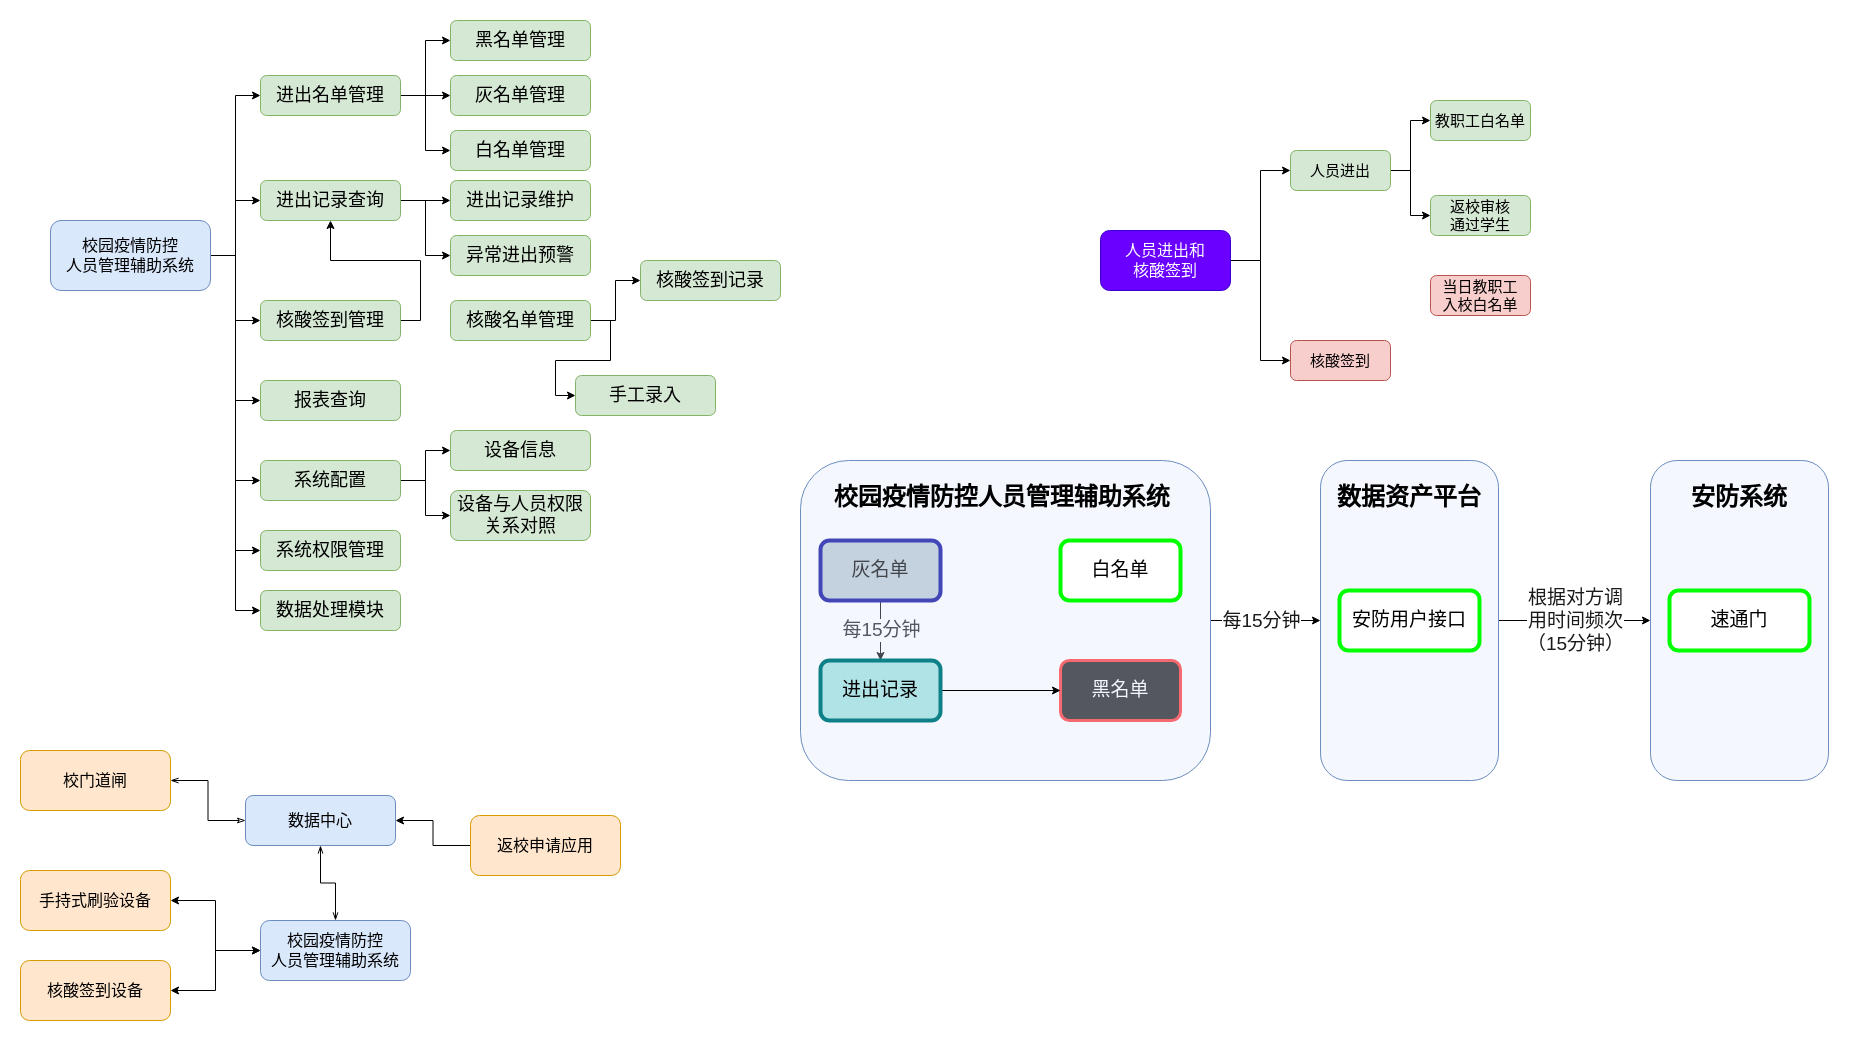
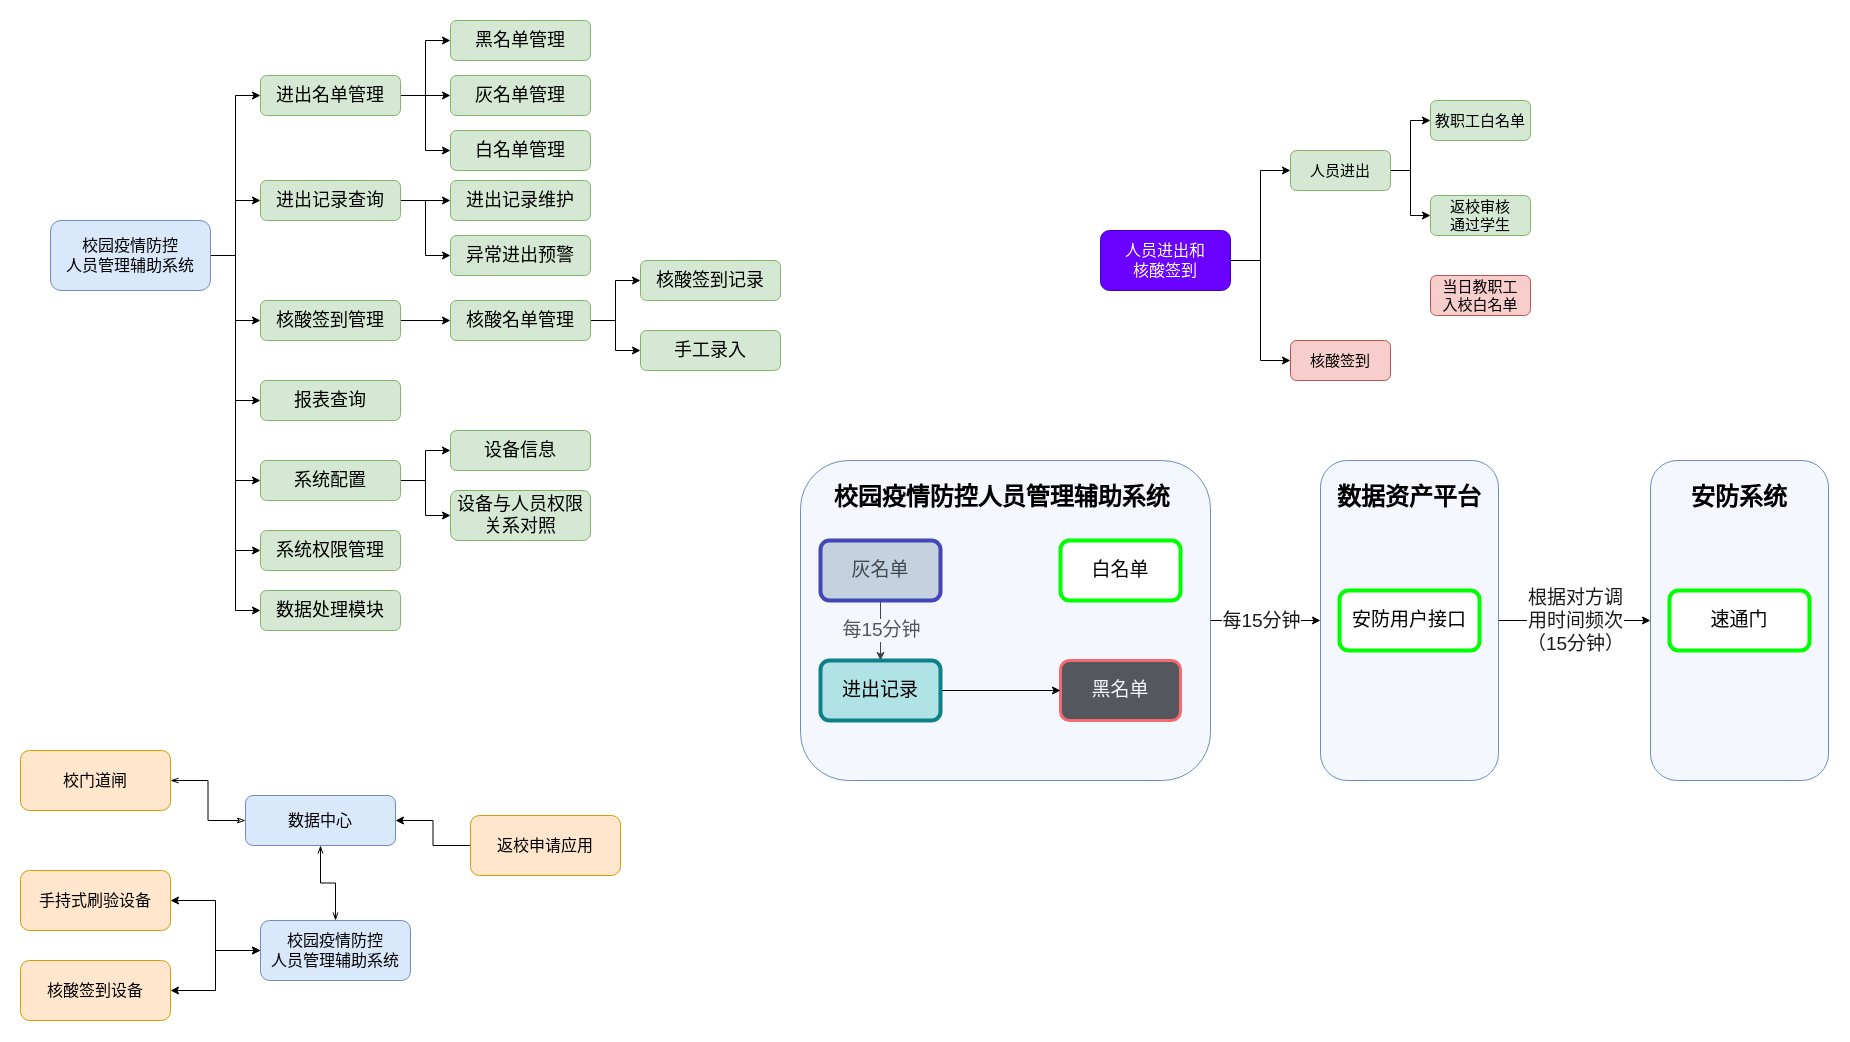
edge "核酸签到管理" -> "进出记录查询": now "核酸签到管理" -> "核酸名单管理"
node "手工录入": moved (646, 396) -> (711, 351)
